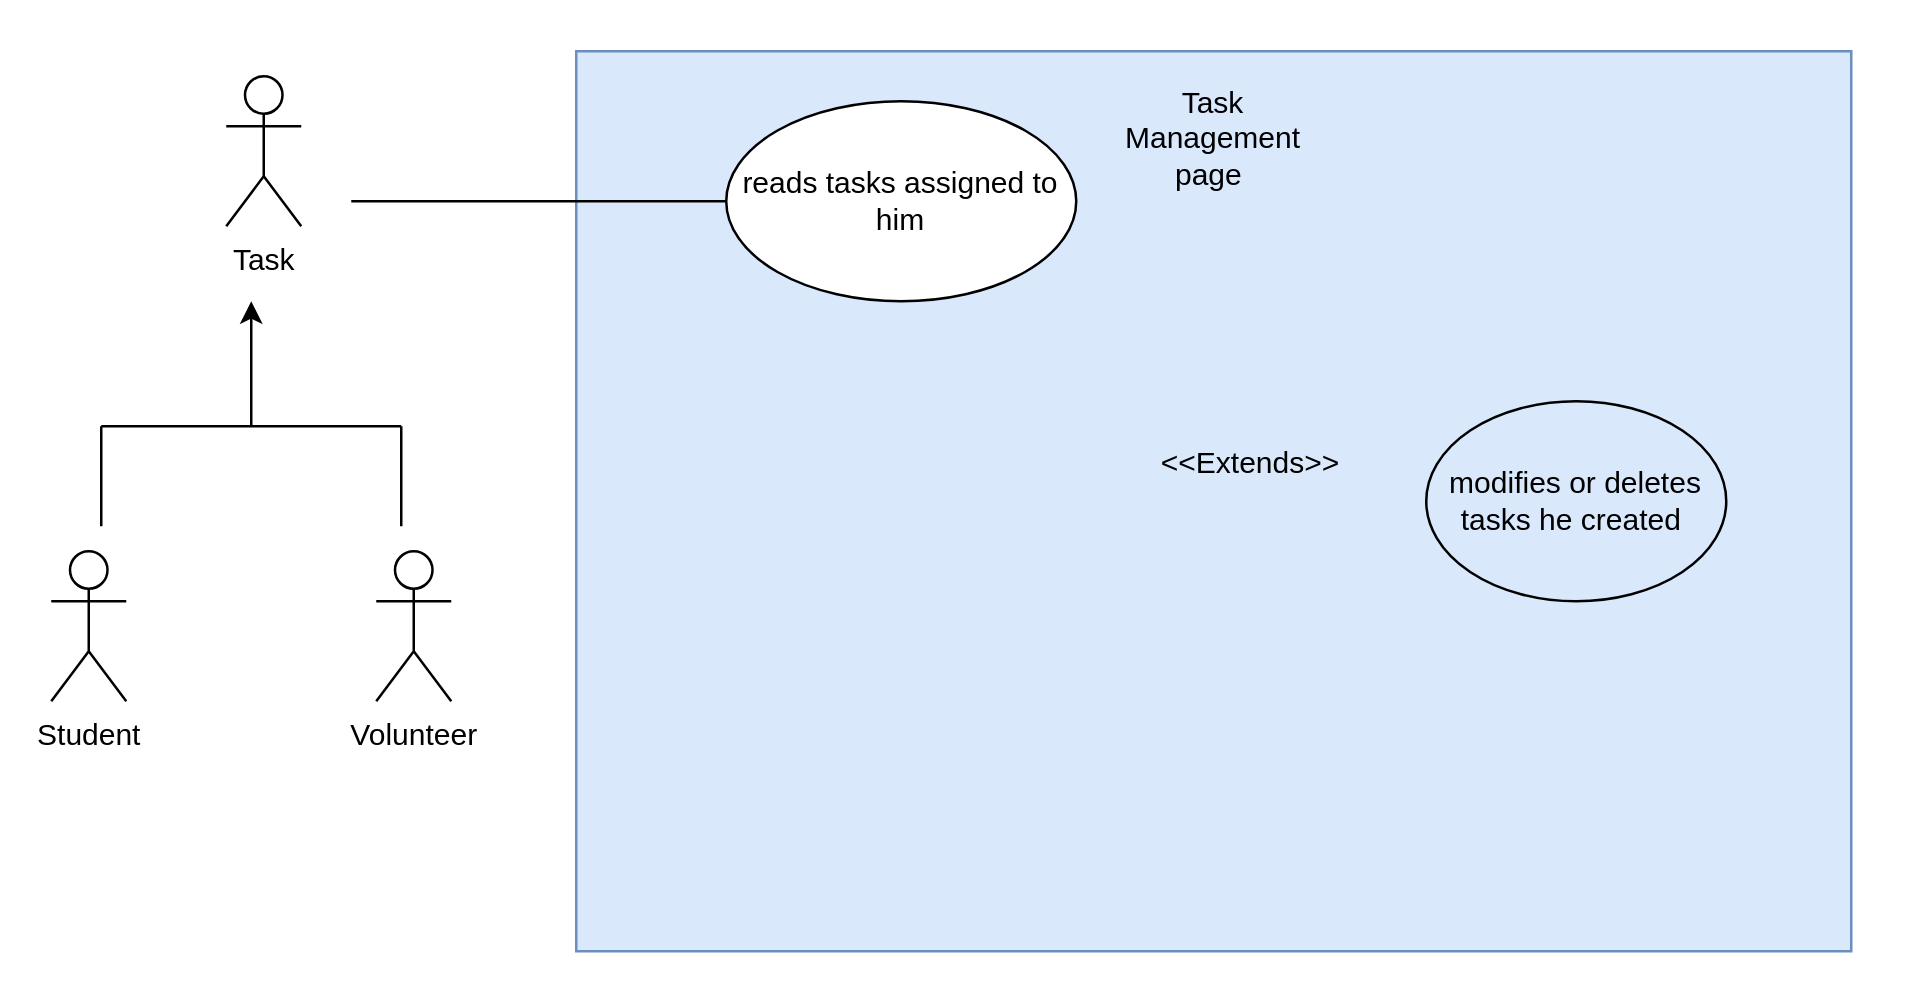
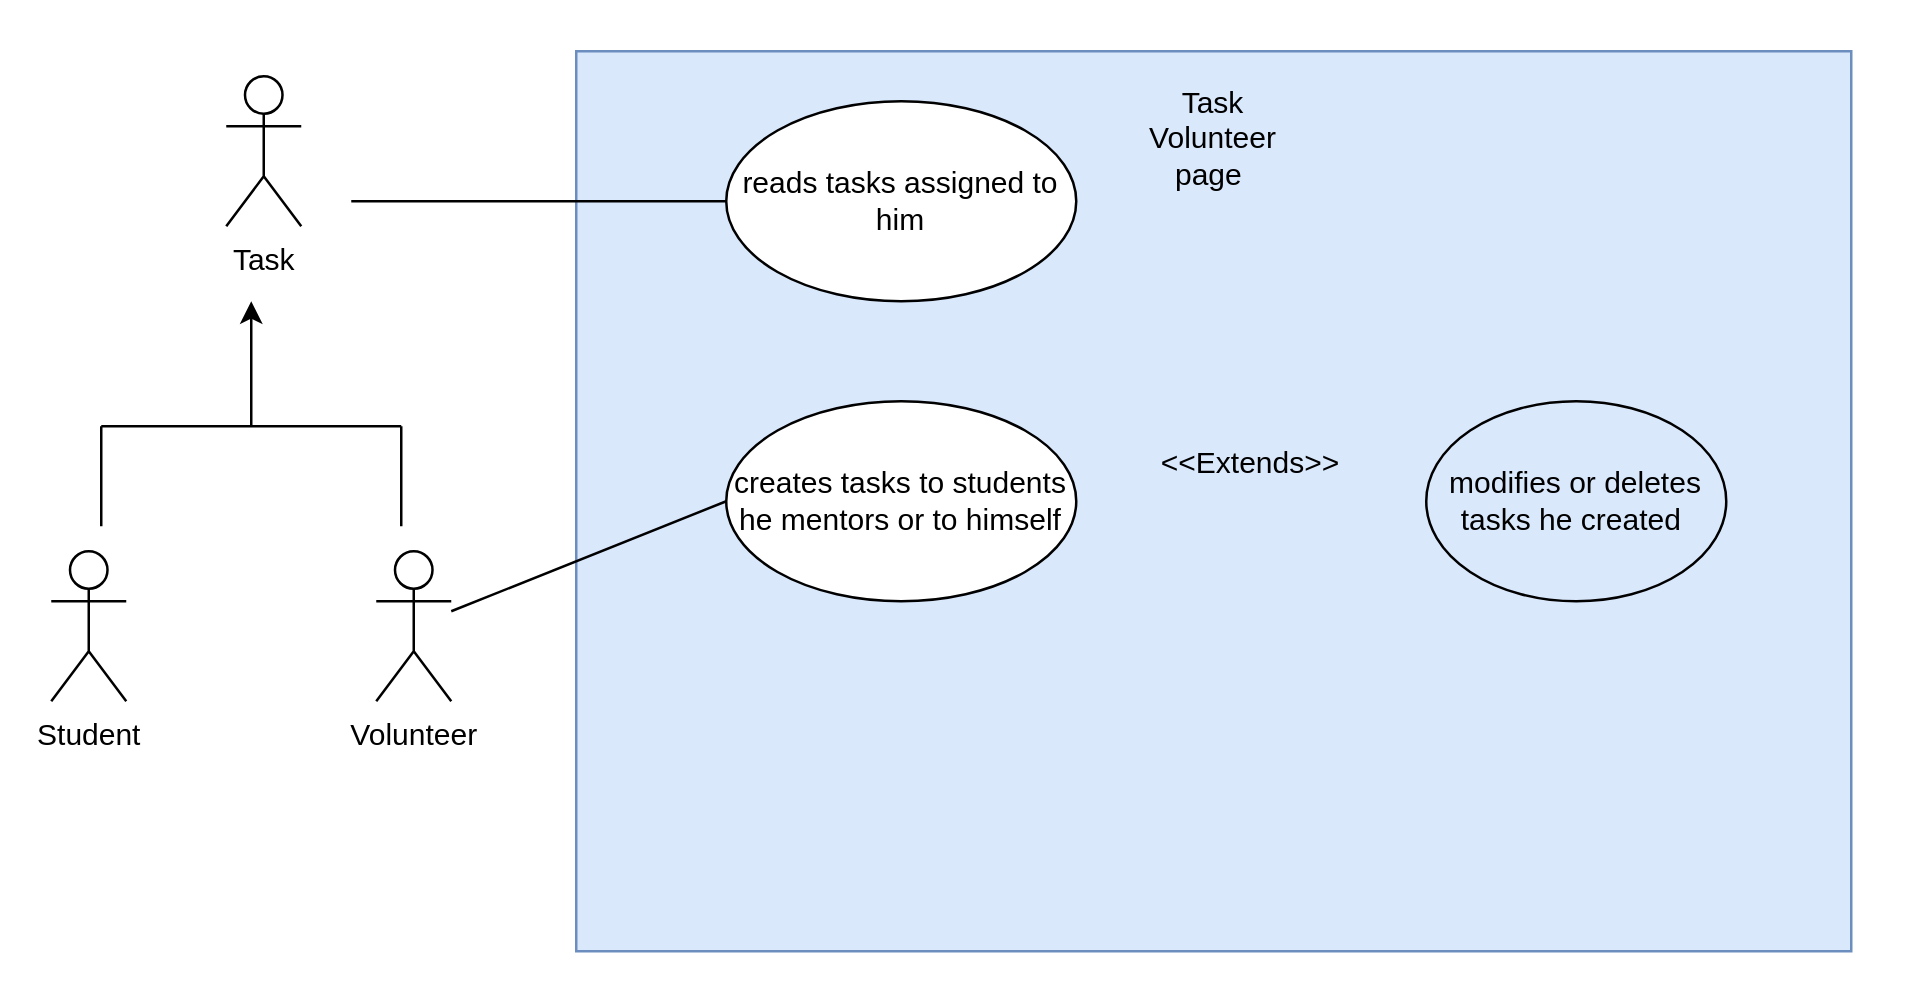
node "Task Management page": label "Task Management page" -> "Task Volunteer page"
node "creates tasks to students he mentors or to himself": added
edge "creates tasks to students he mentors or to himself" -- "Volunteer": added
